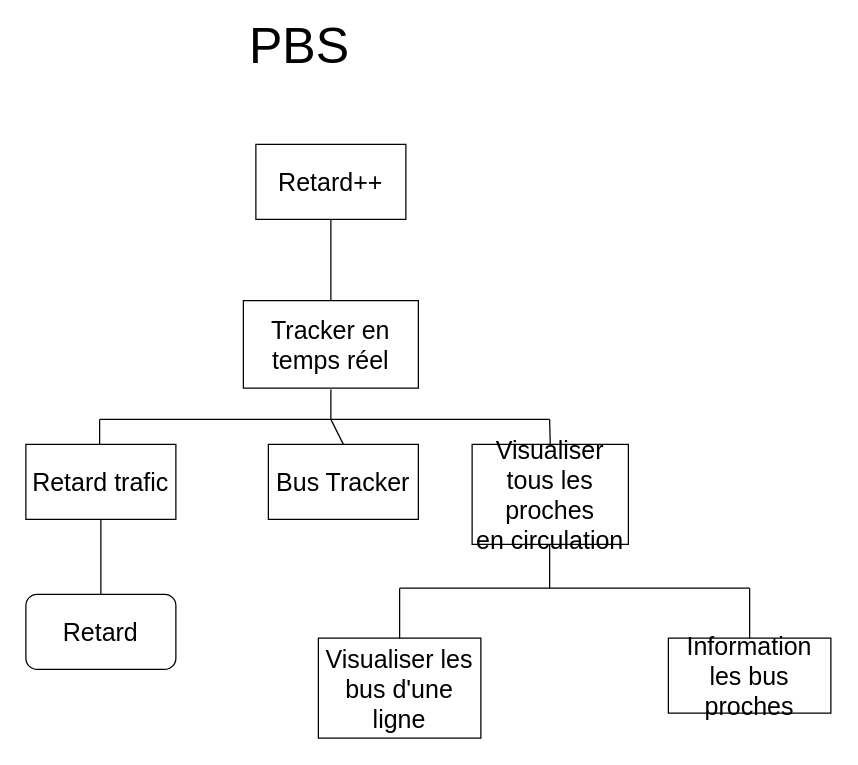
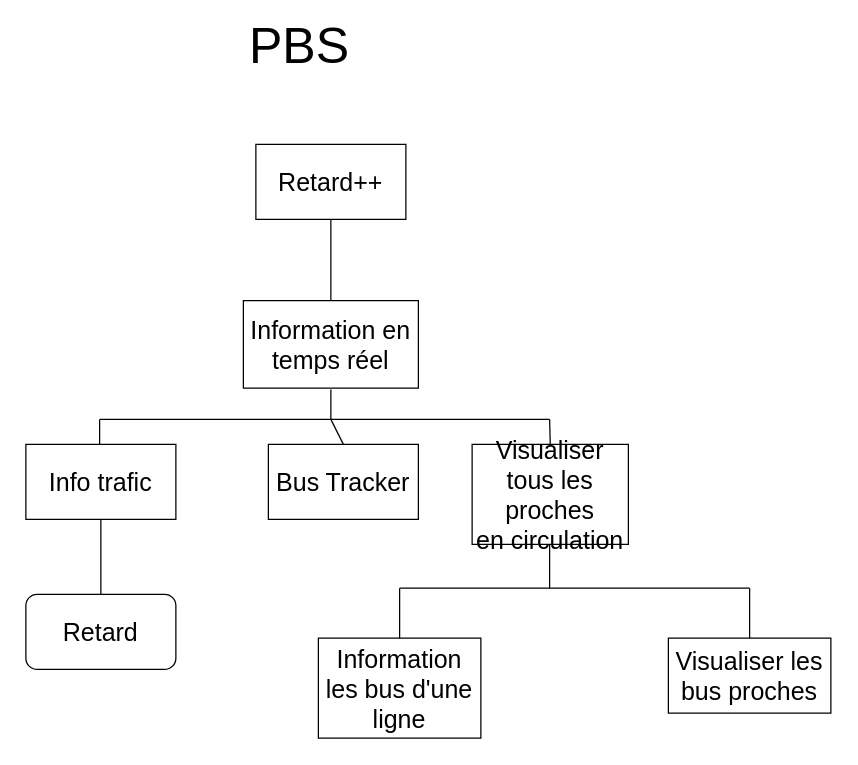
node "Tracker en temps réel": label "Tracker en temps réel" -> "Information en temps réel"
node "Retard trafic": label "Retard trafic" -> "Info trafic"
node "Information les bus proches": label "Information les bus proches" -> "Visualiser les bus proches"
node "Visualiser les bus d'une ligne": label "Visualiser les bus d'une ligne" -> "Information les bus d'une ligne"
